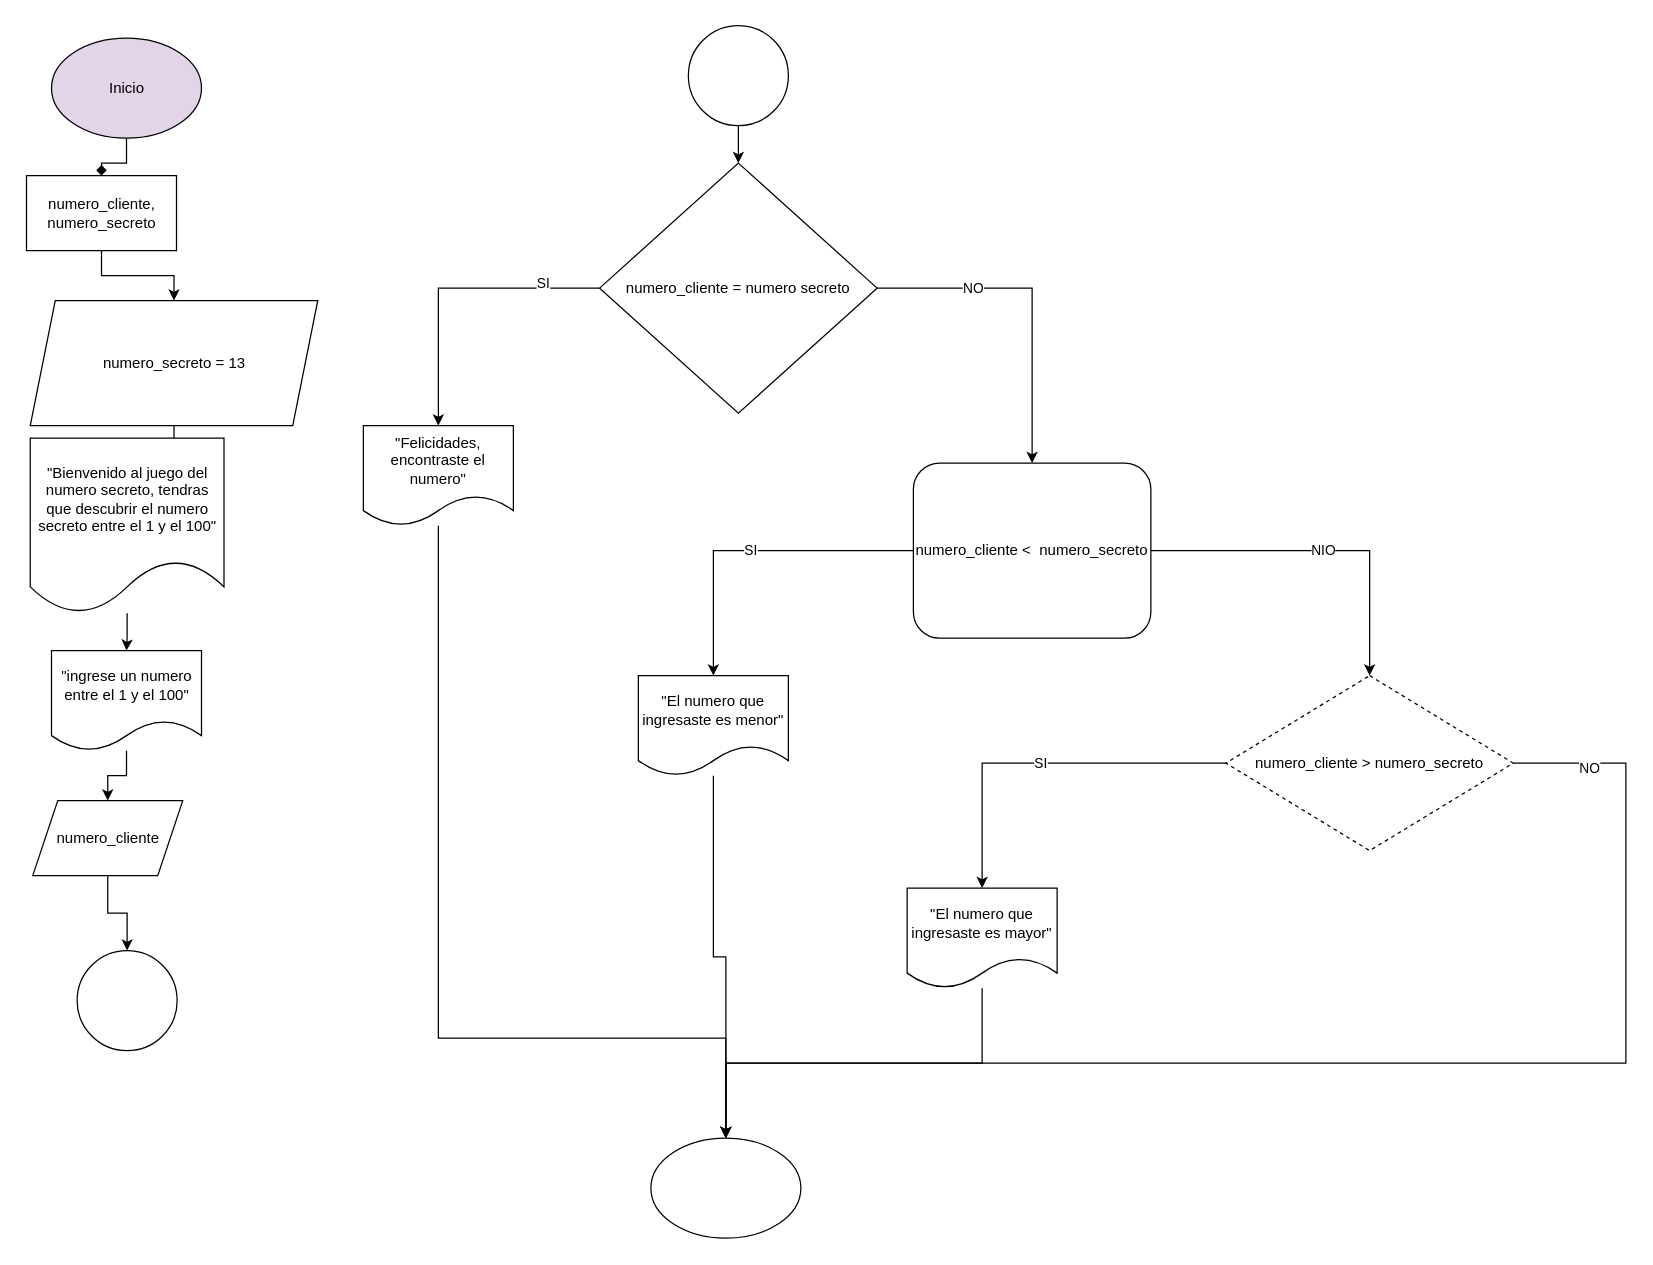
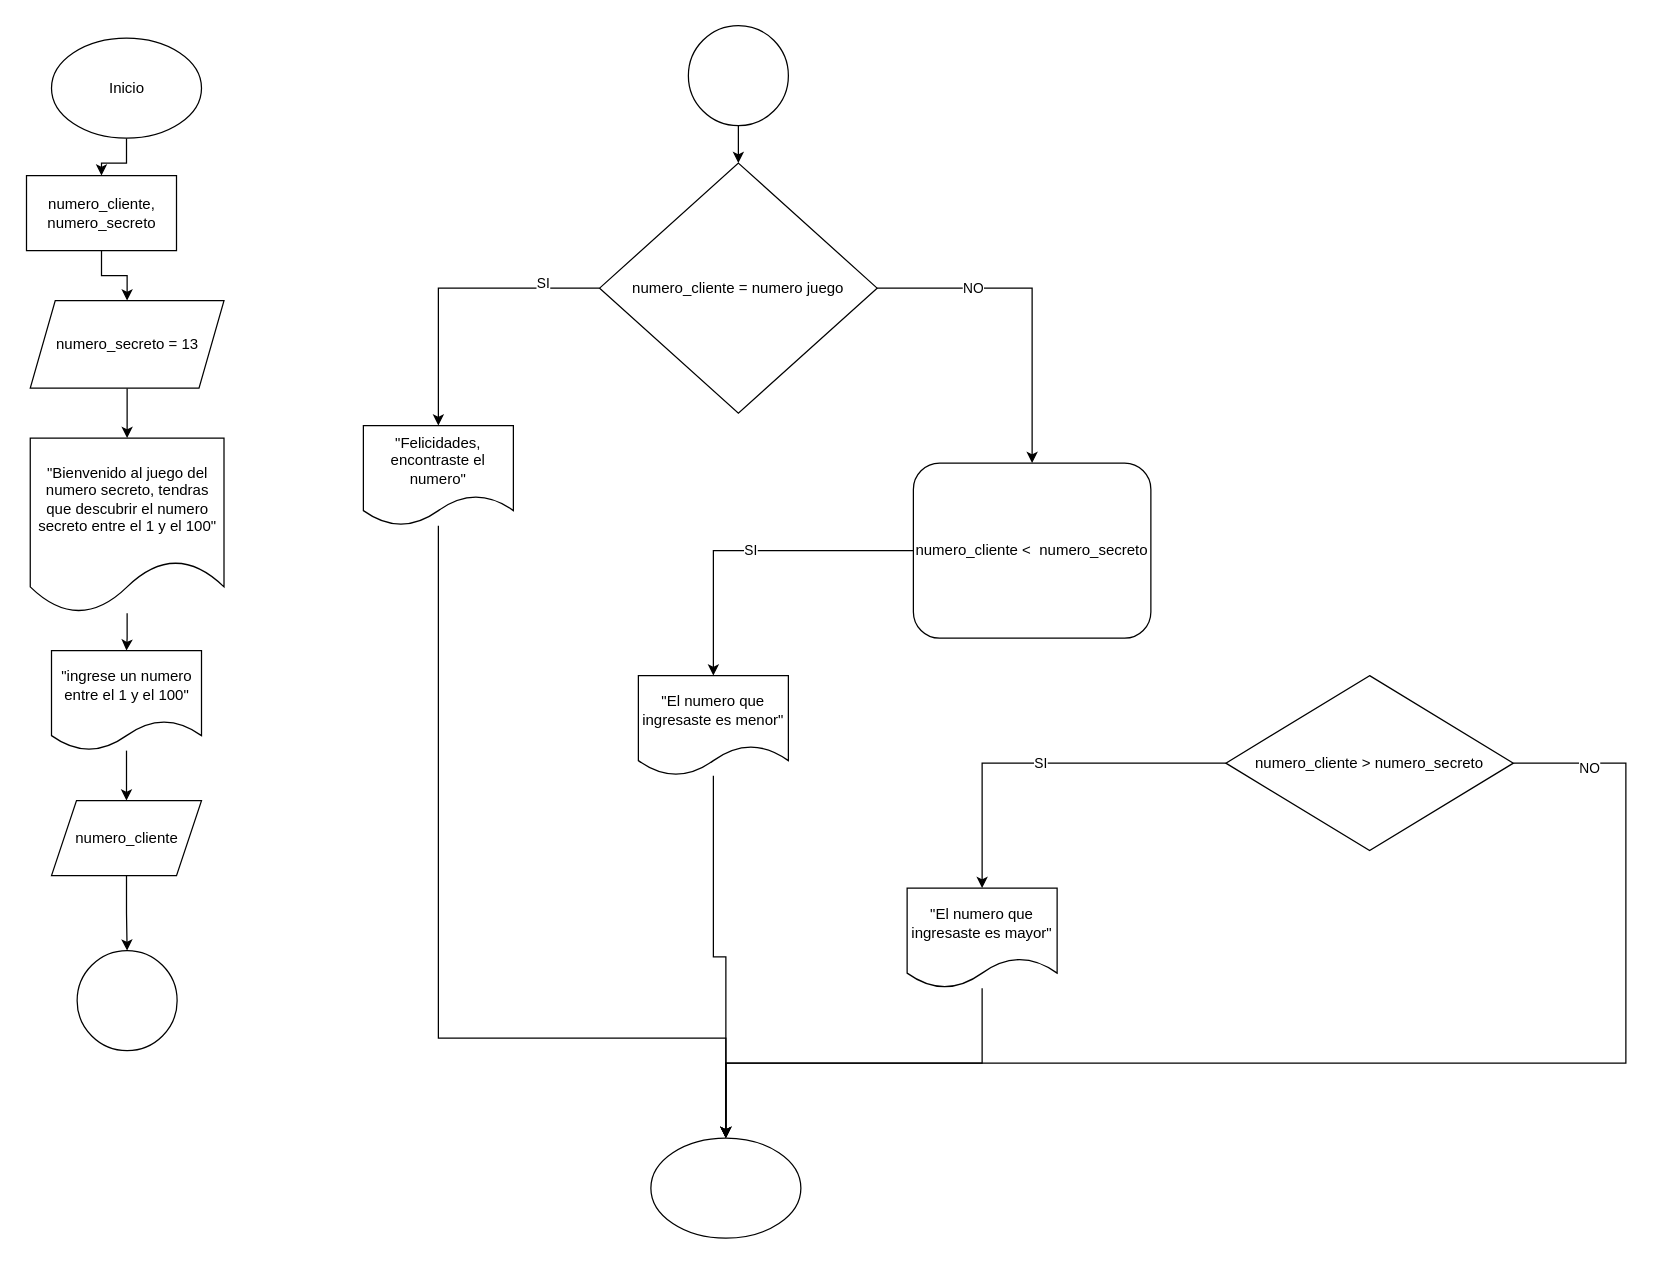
node "Inicio": fillcolor #e1d5e7 -> #ffffff
edge "Inicio" -> "numero_cliente, numero_secreto": arrowhead diamond -> classic
node "numero_cliente = numero secreto": label "numero_cliente = numero secreto" -> "numero_cliente = numero juego"
node "numero_secreto = 13": size 288x125 -> 194x88
edge "numero_cliente < numero_secreto" -> "numero_cliente > numero_secreto": removed, label "NIO"
node "numero_cliente > numero_secreto": style dashed -> solid
node "numero_cliente": moved (108, 838) -> (126, 838)
